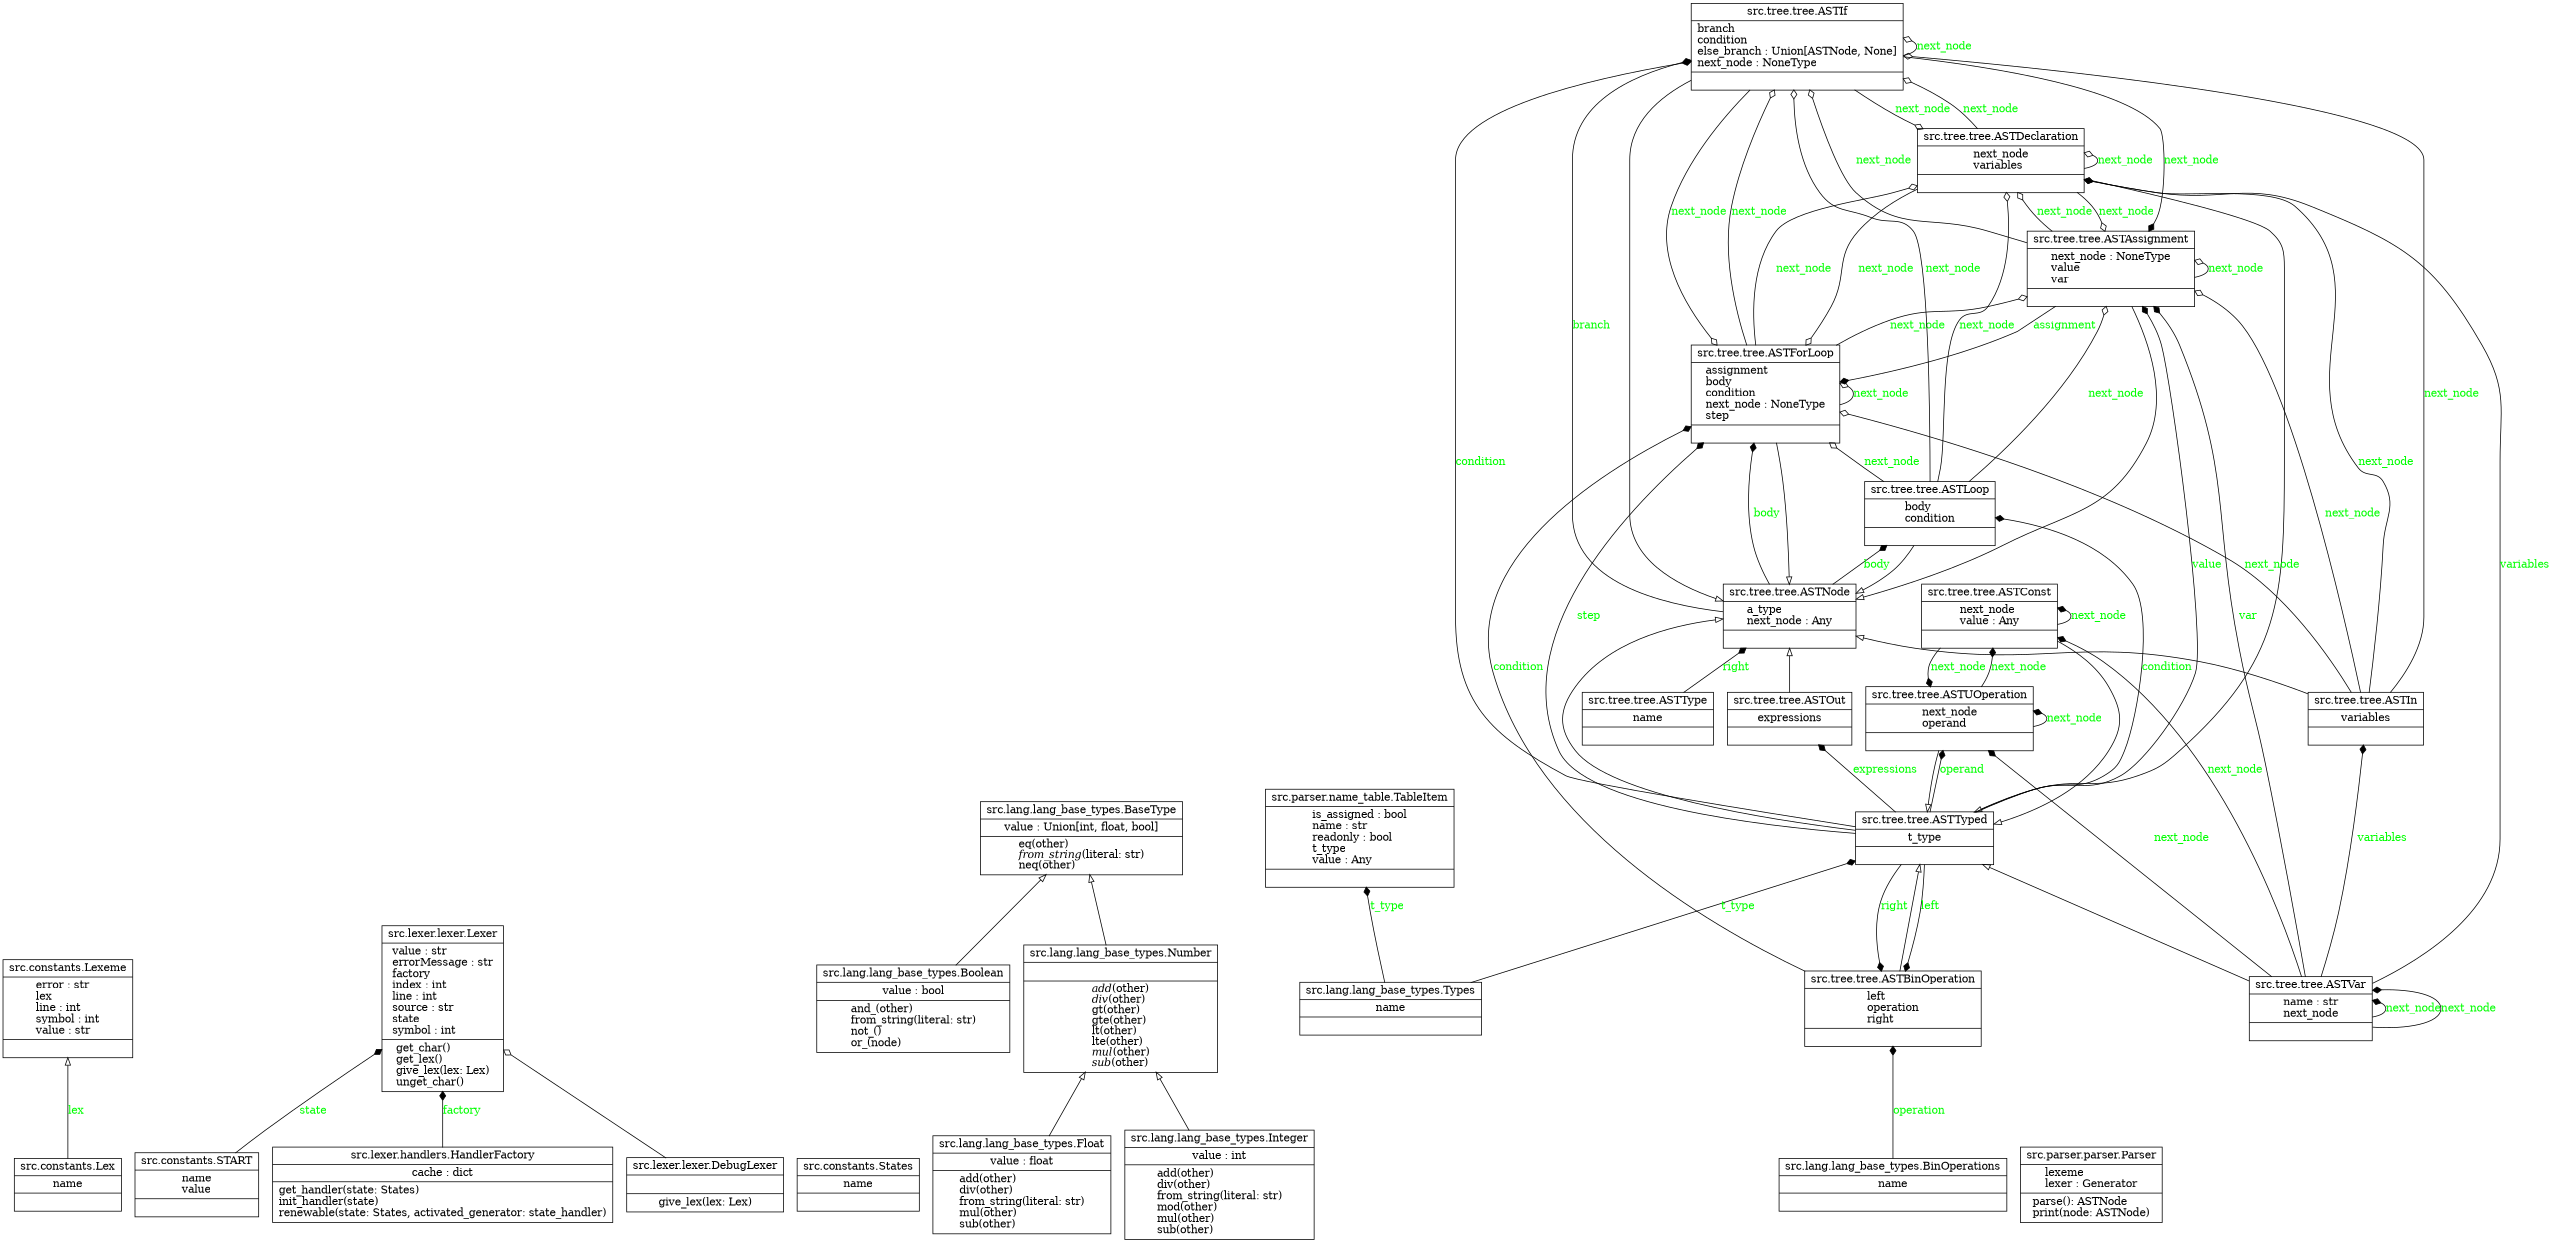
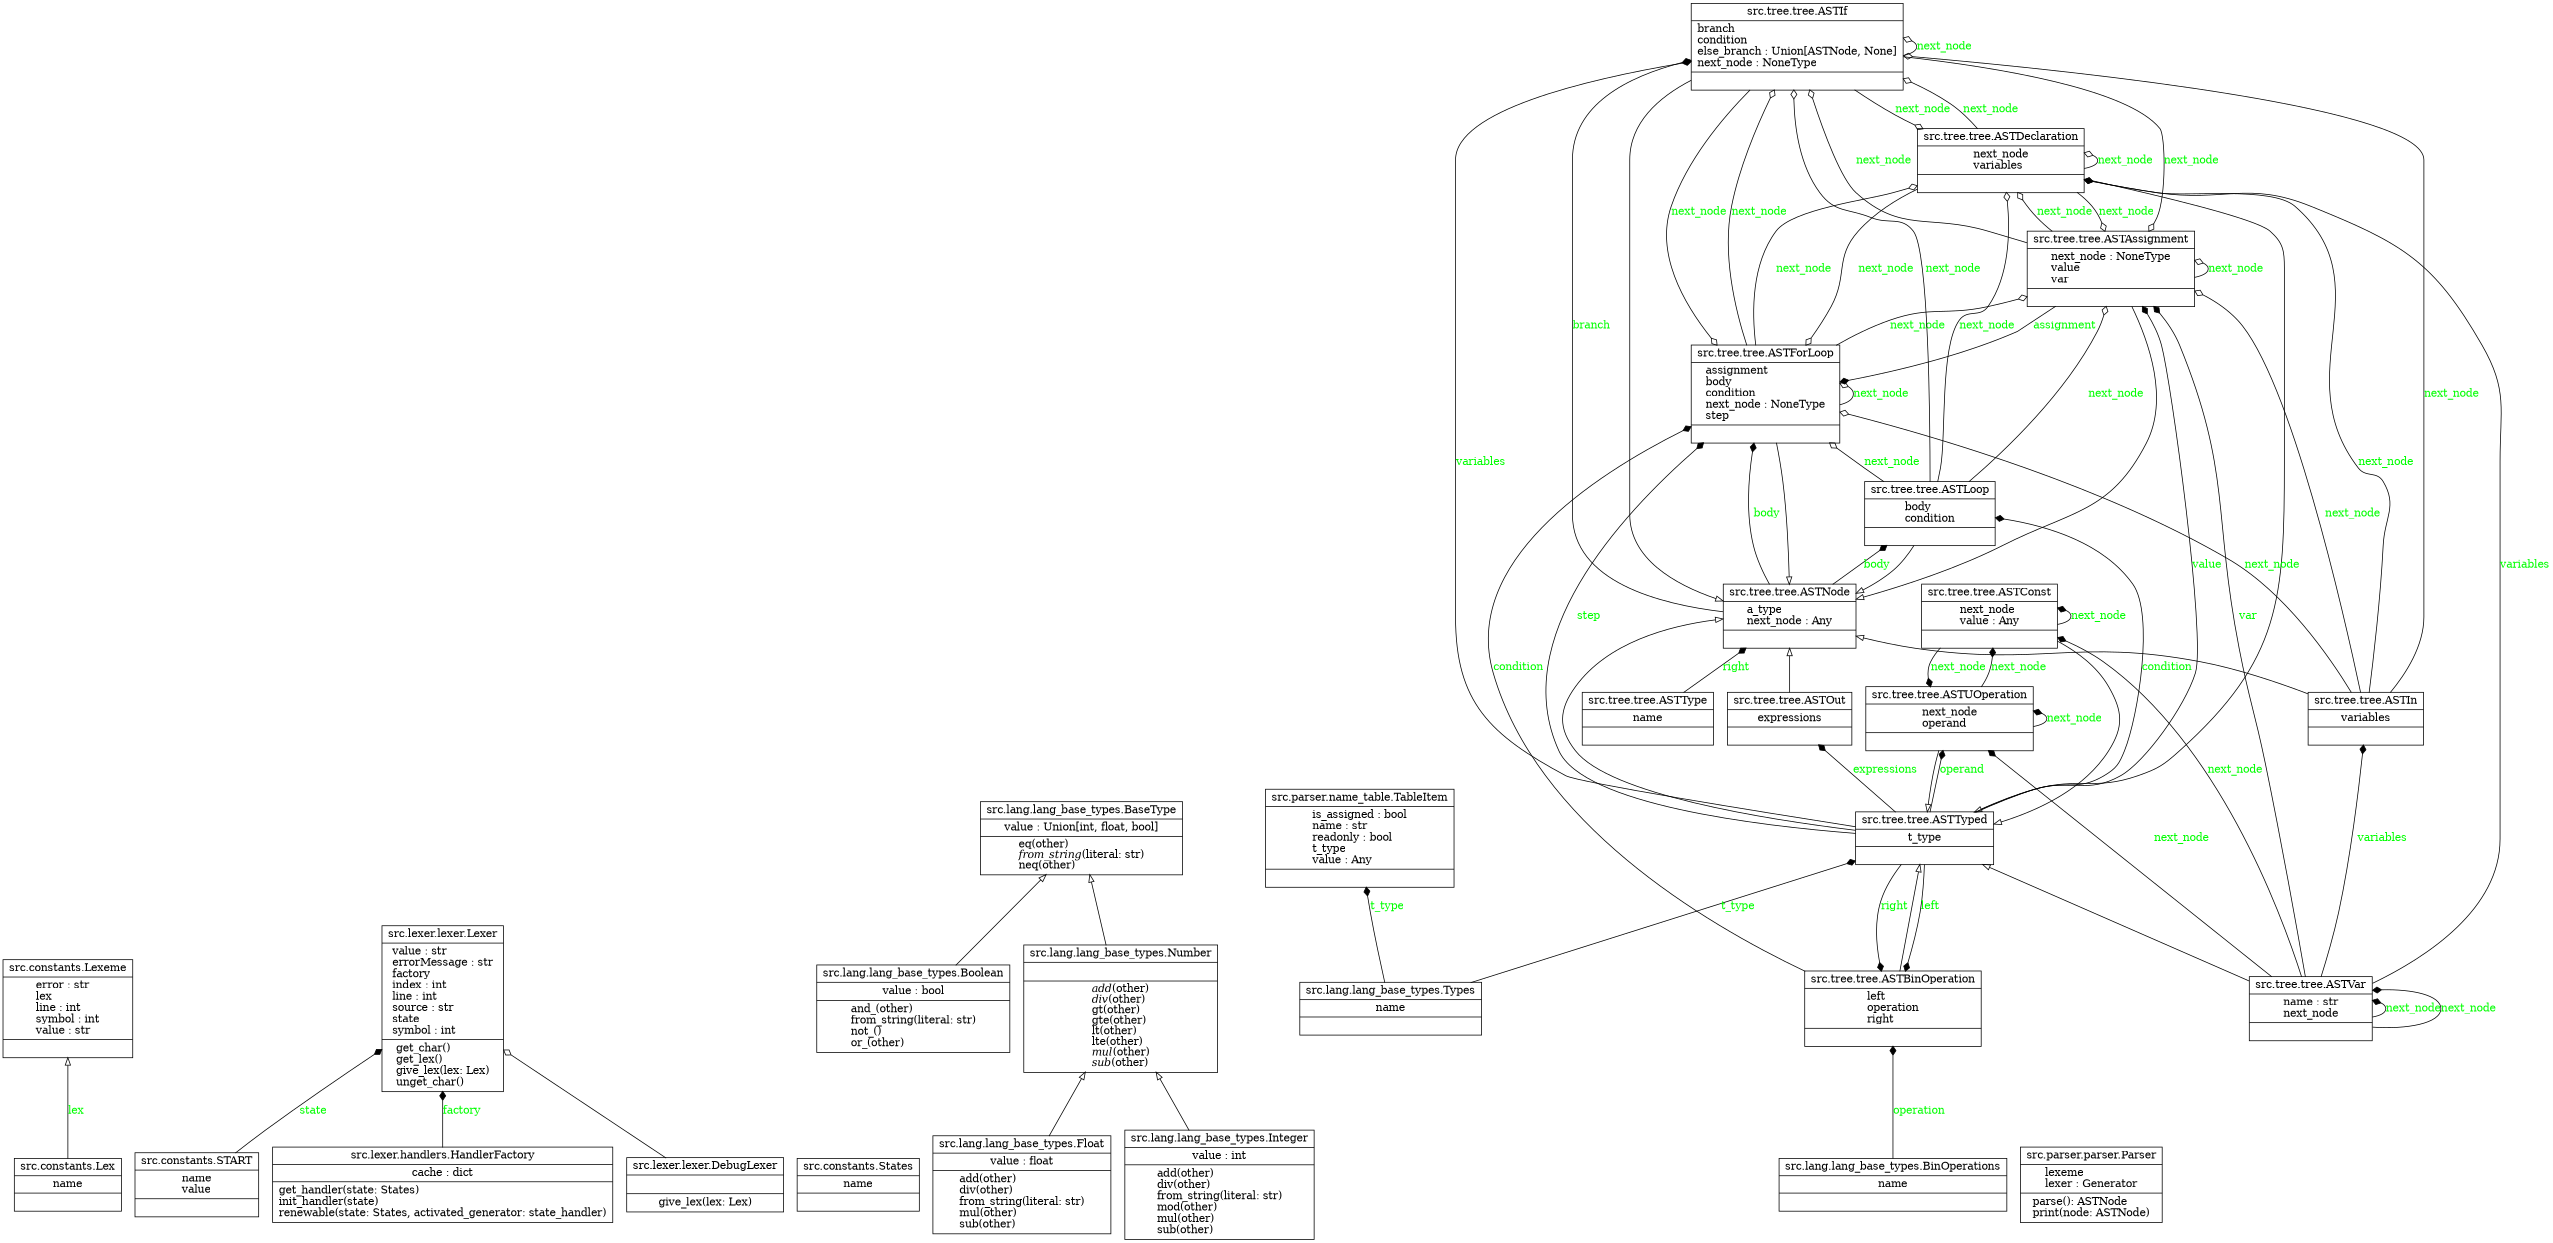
edge "src.tree.tree.ASTIf" -> "src.tree.tree.ASTAssignment": arrowhead diamond -> odiamond
edge "src.tree.tree.ASTTyped" -> "src.tree.tree.ASTIf": label "condition" -> "variables"
node "src.lang.lang_base_types.Boolean": text "or_(node)" -> "or_(other)"
